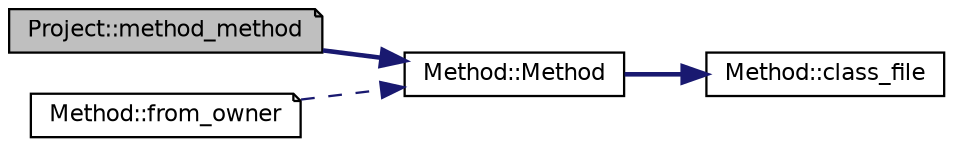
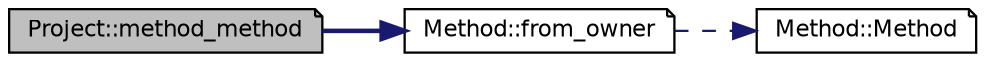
edge "Project::method_method" -> "Method::Method": now "Project::method_method" -> "Method::from_owner"
node "Method::Method": shape box -> note
node "Method::class_file": removed
